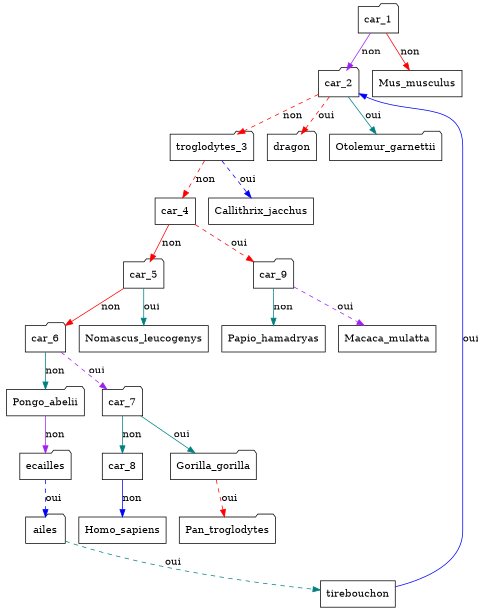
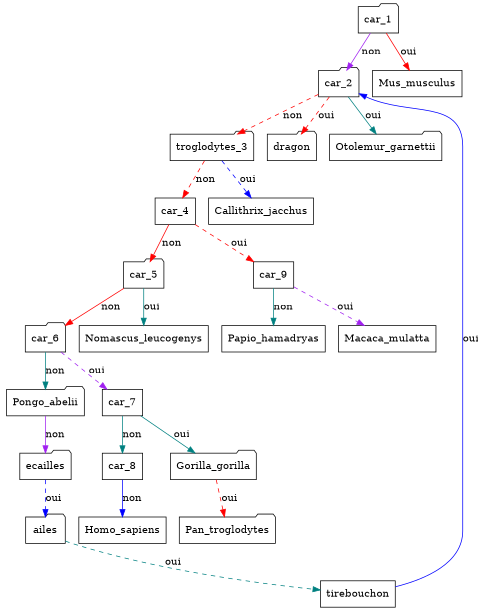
edge "car_1" -> "Mus_musculus": label "non" -> "oui"
node "car_9": shape folder -> box
node "car_7": shape folder -> box
